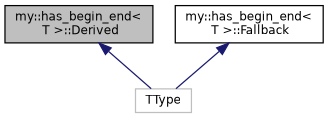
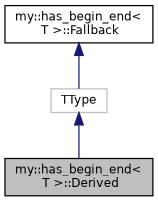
edge "TType" -> "my::has_begin_end< T >::Derived": reversed
